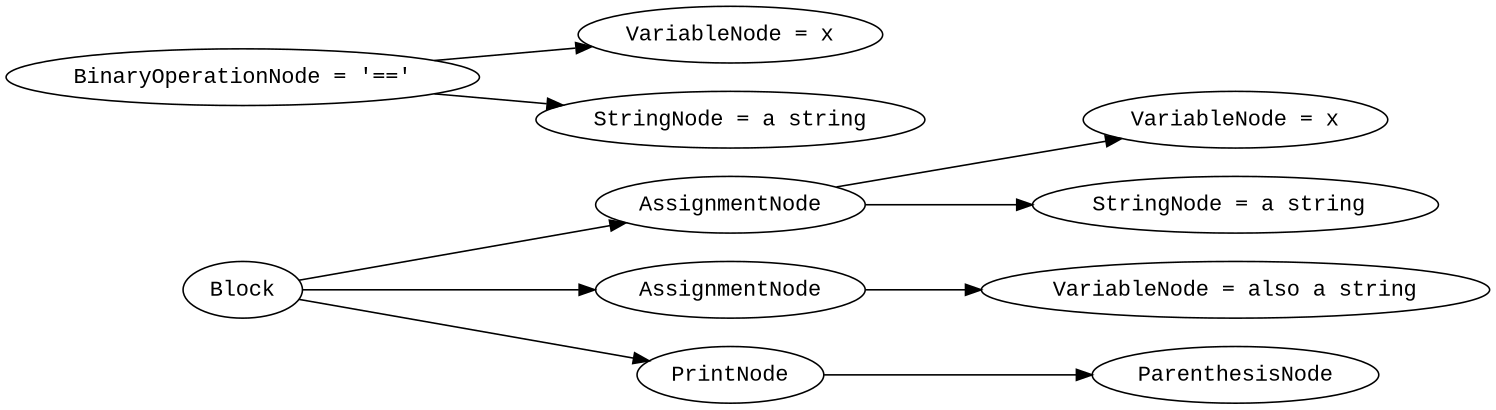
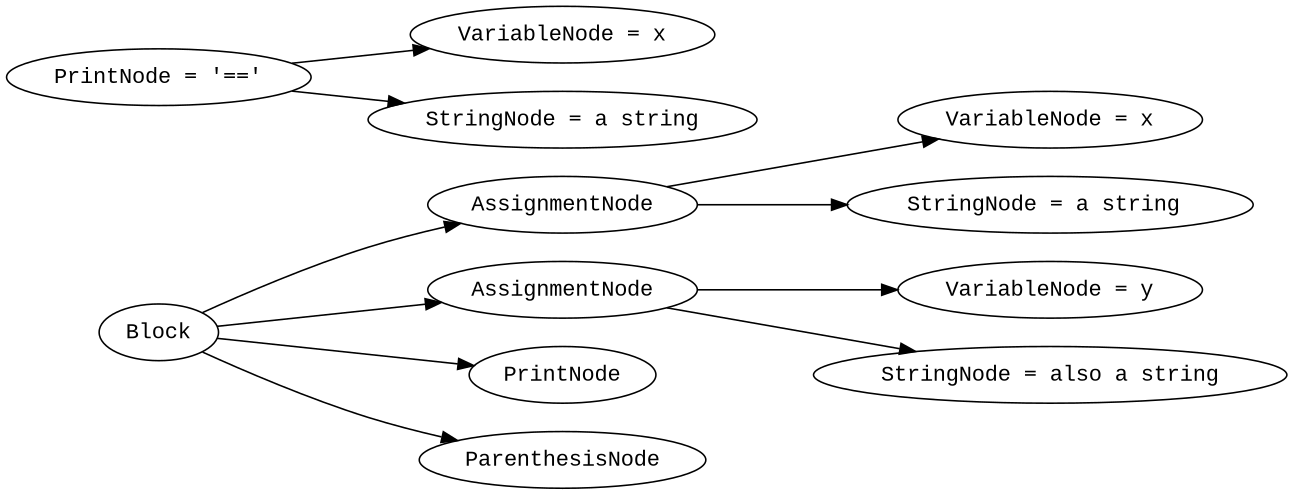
node "BinaryOperationNode = '=='": label "BinaryOperationNode = '=='" -> "PrintNode = '=='"
node "VariableNode = y": added
node "VariableNode = also a string": label "VariableNode = also a string" -> "StringNode = also a string"
edge "PrintNode" -> "ParenthesisNode": now "Block" -> "ParenthesisNode"
